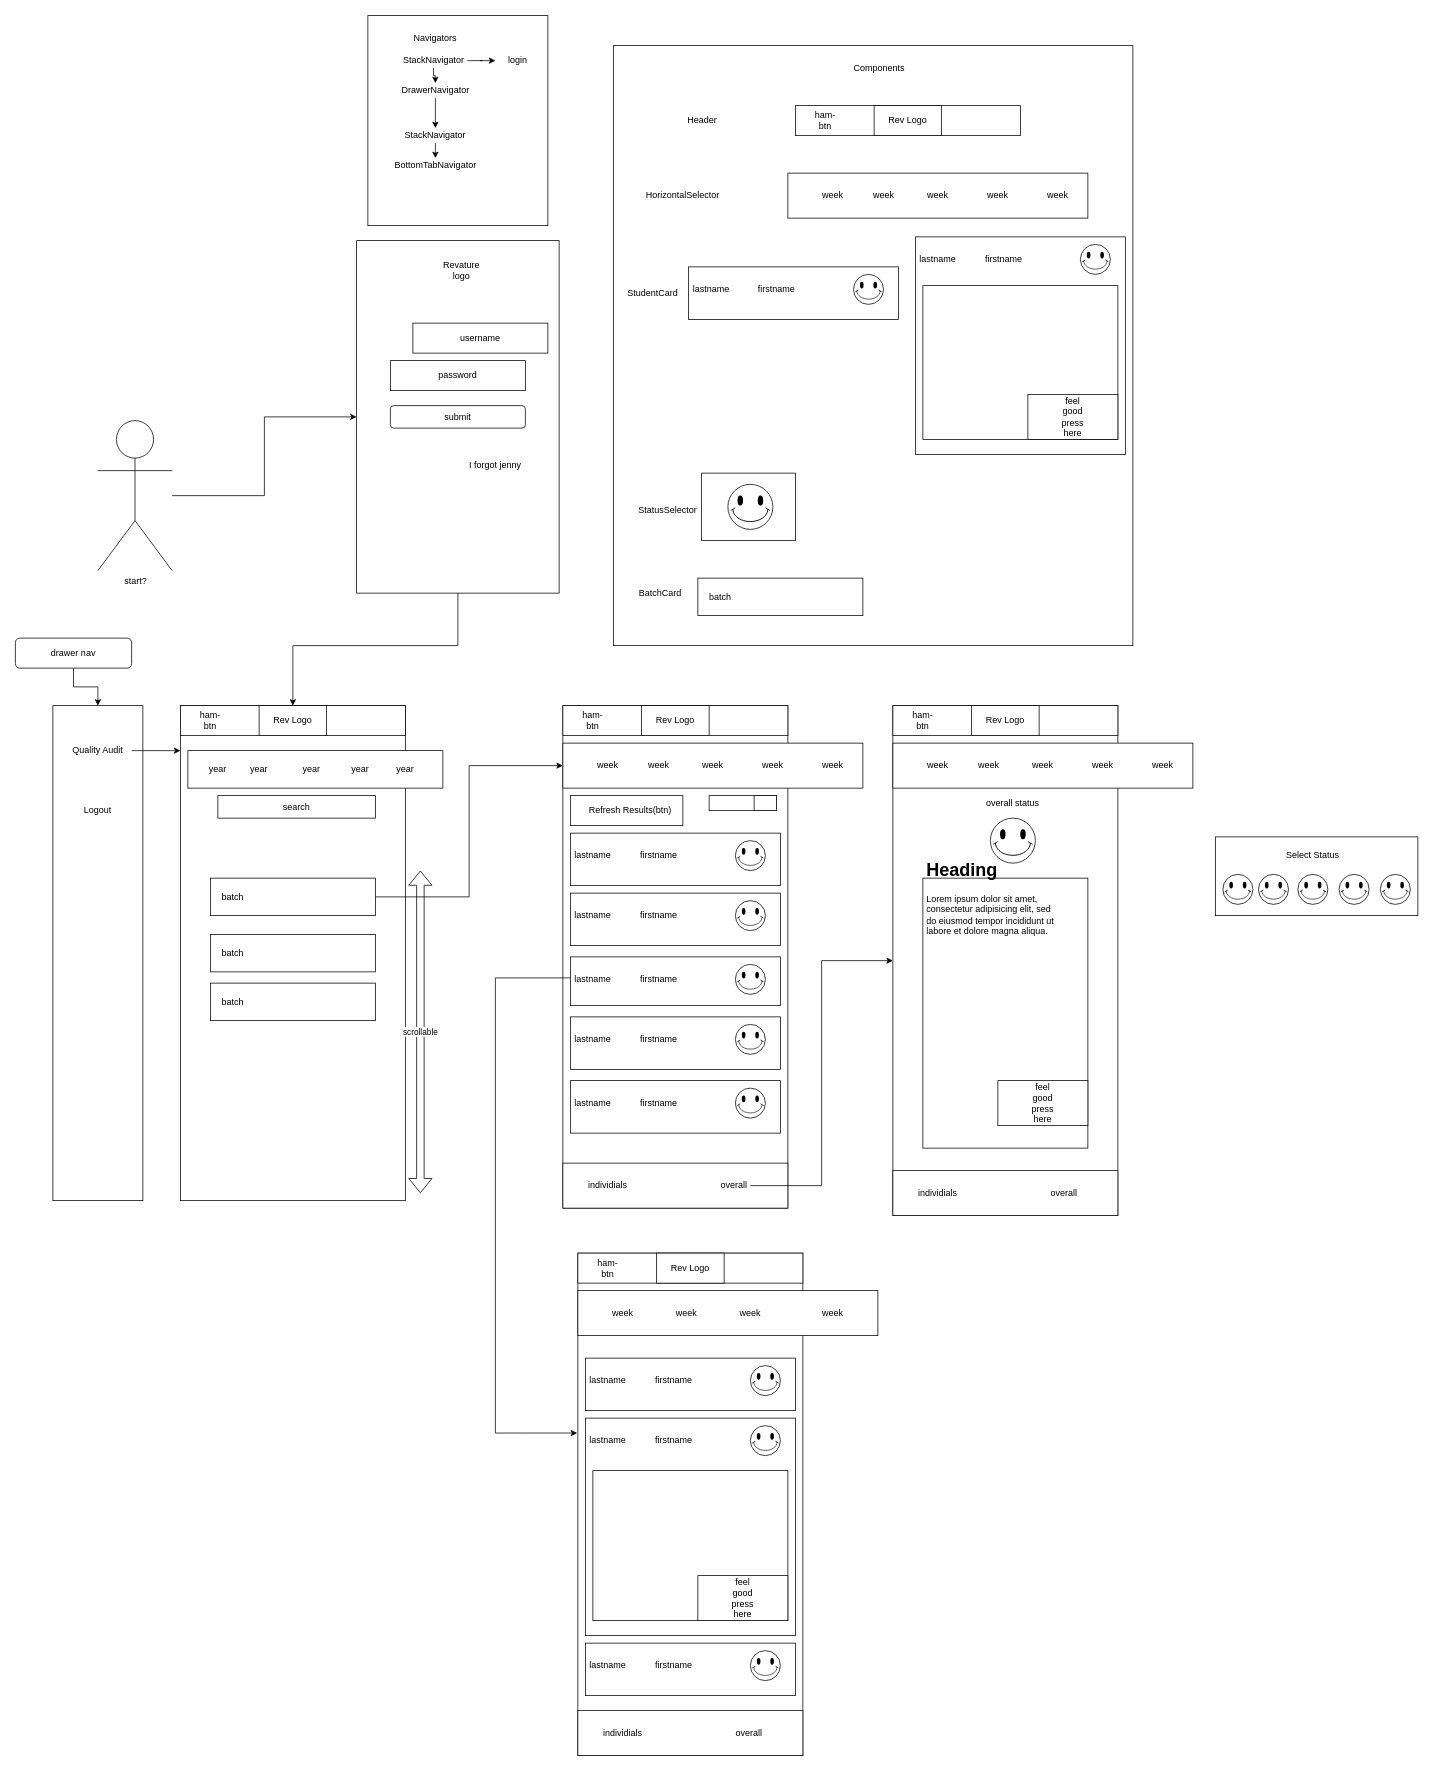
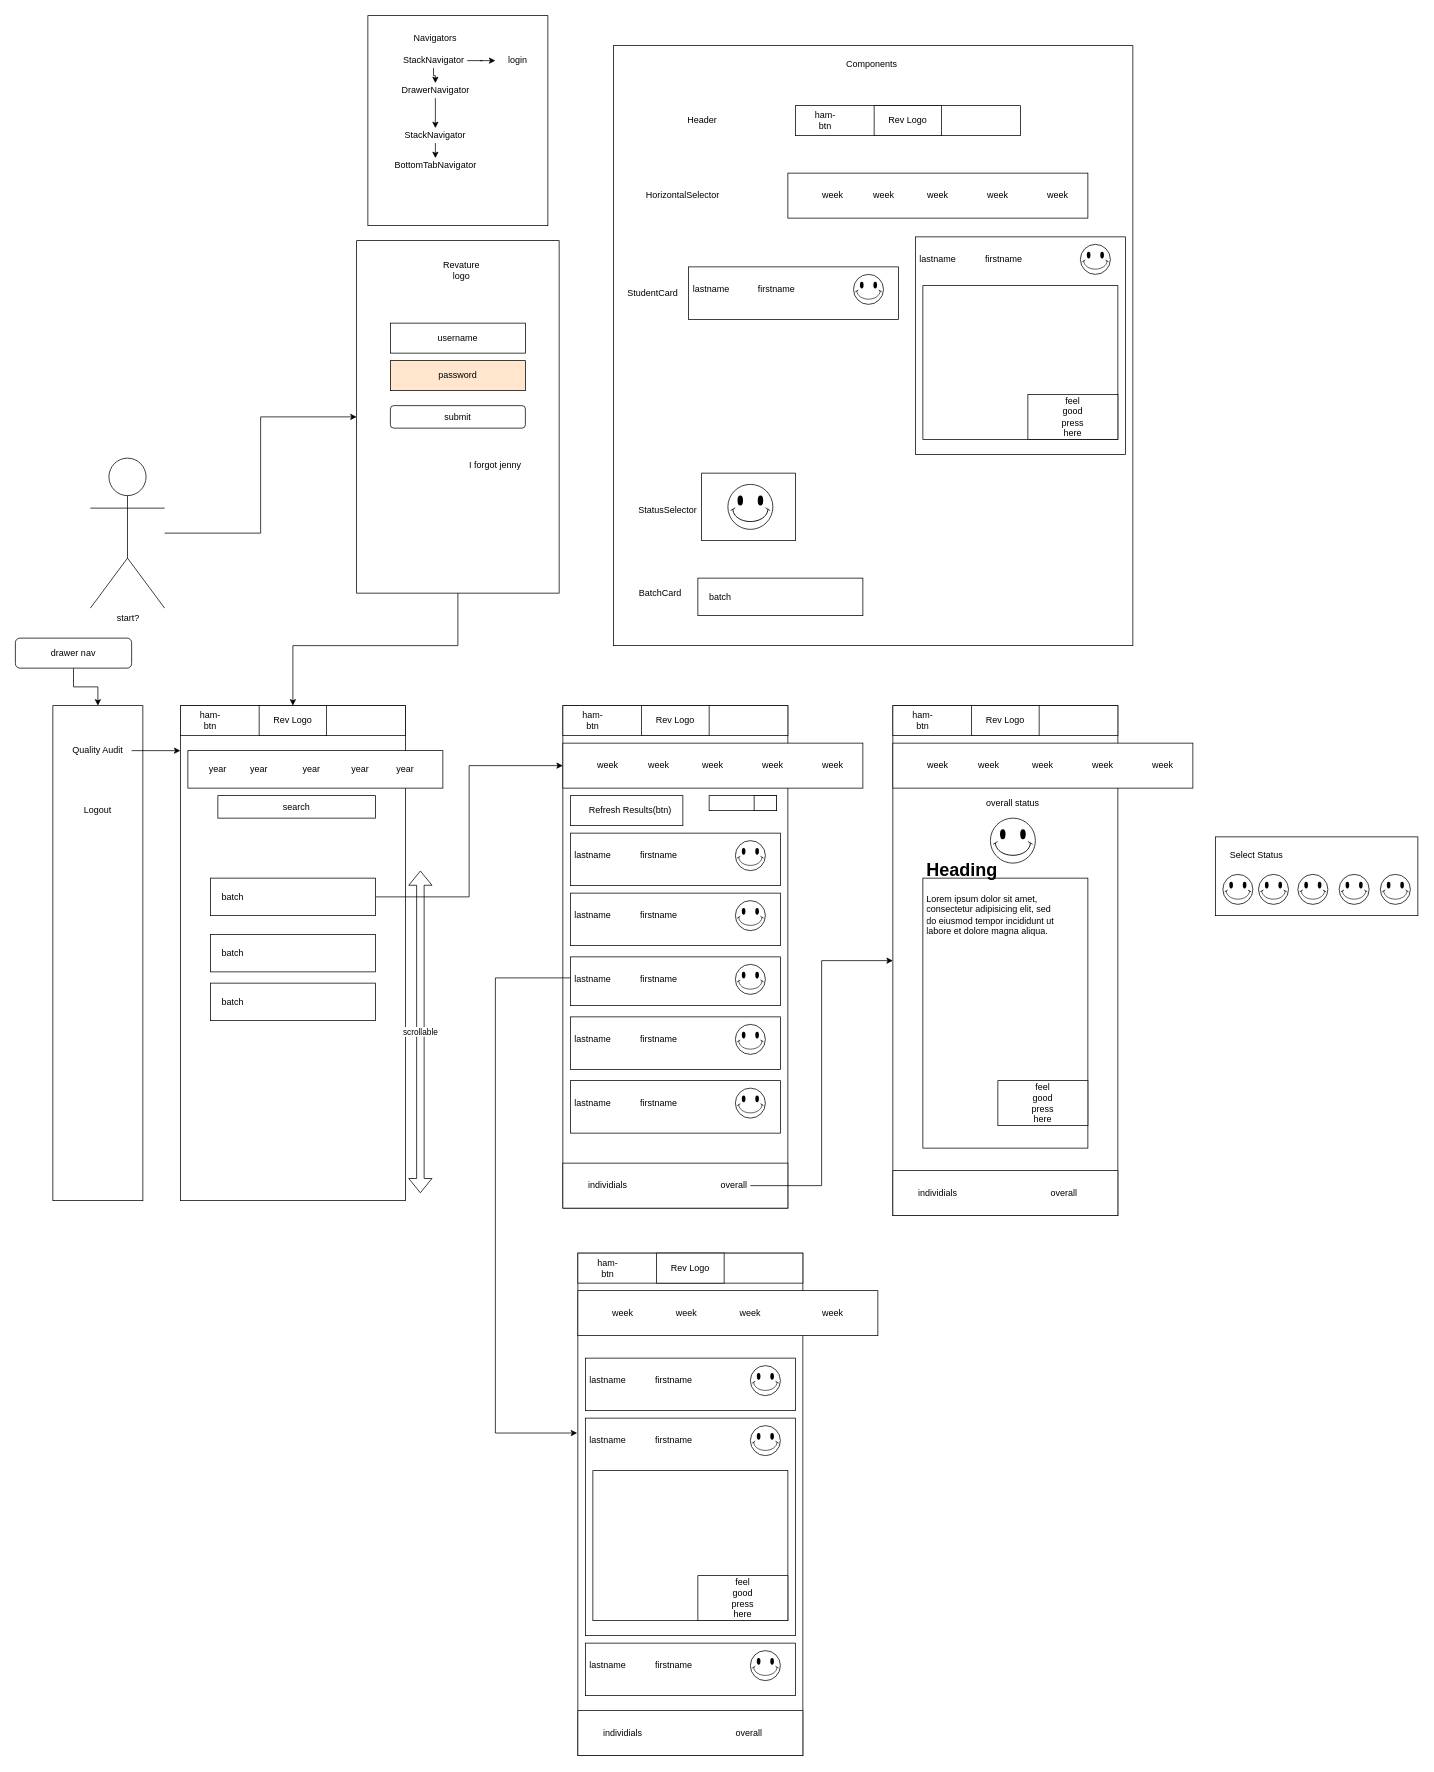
node "Components": moved (879, 68) -> (872, 64)
node "username": moved (480, 338) -> (458, 338)
node "password": fillcolor #ffffff -> #ffe6cc
node "start?": moved (135, 495) -> (128, 533)
node "Select Status": moved (1313, 855) -> (1257, 855)
